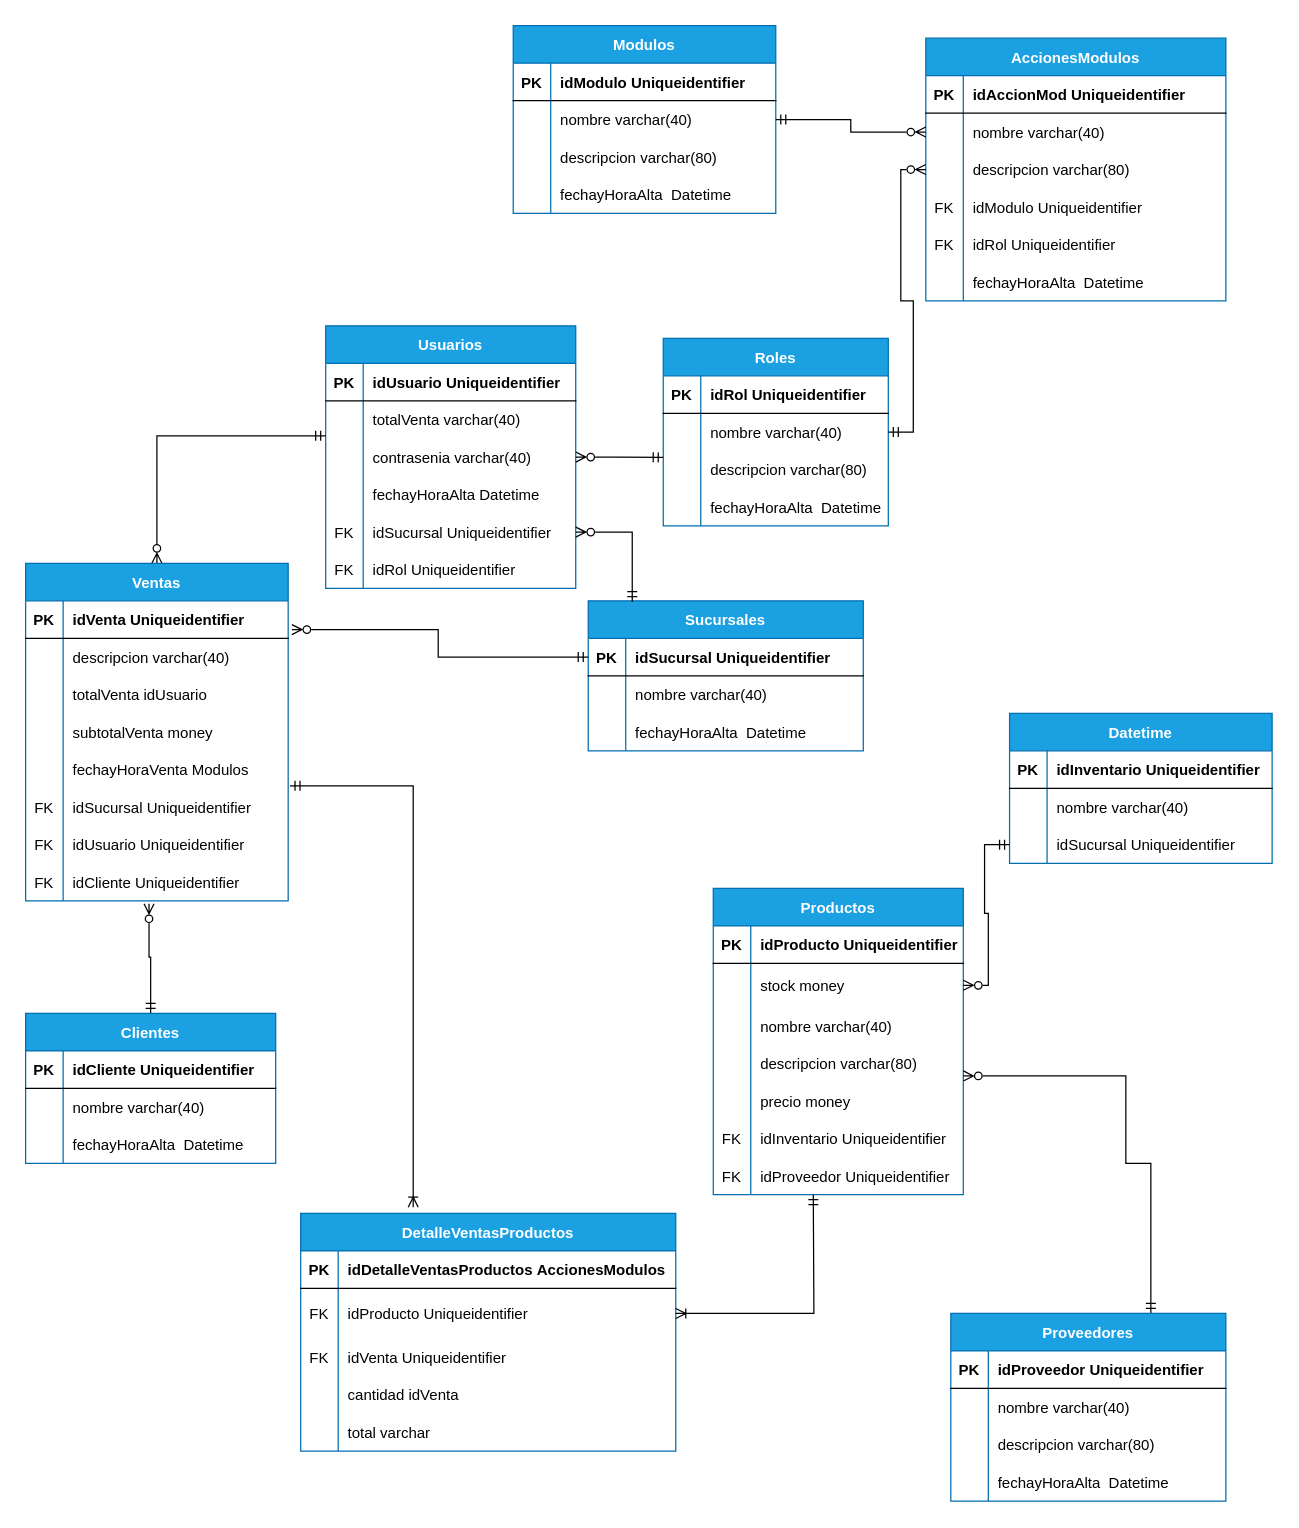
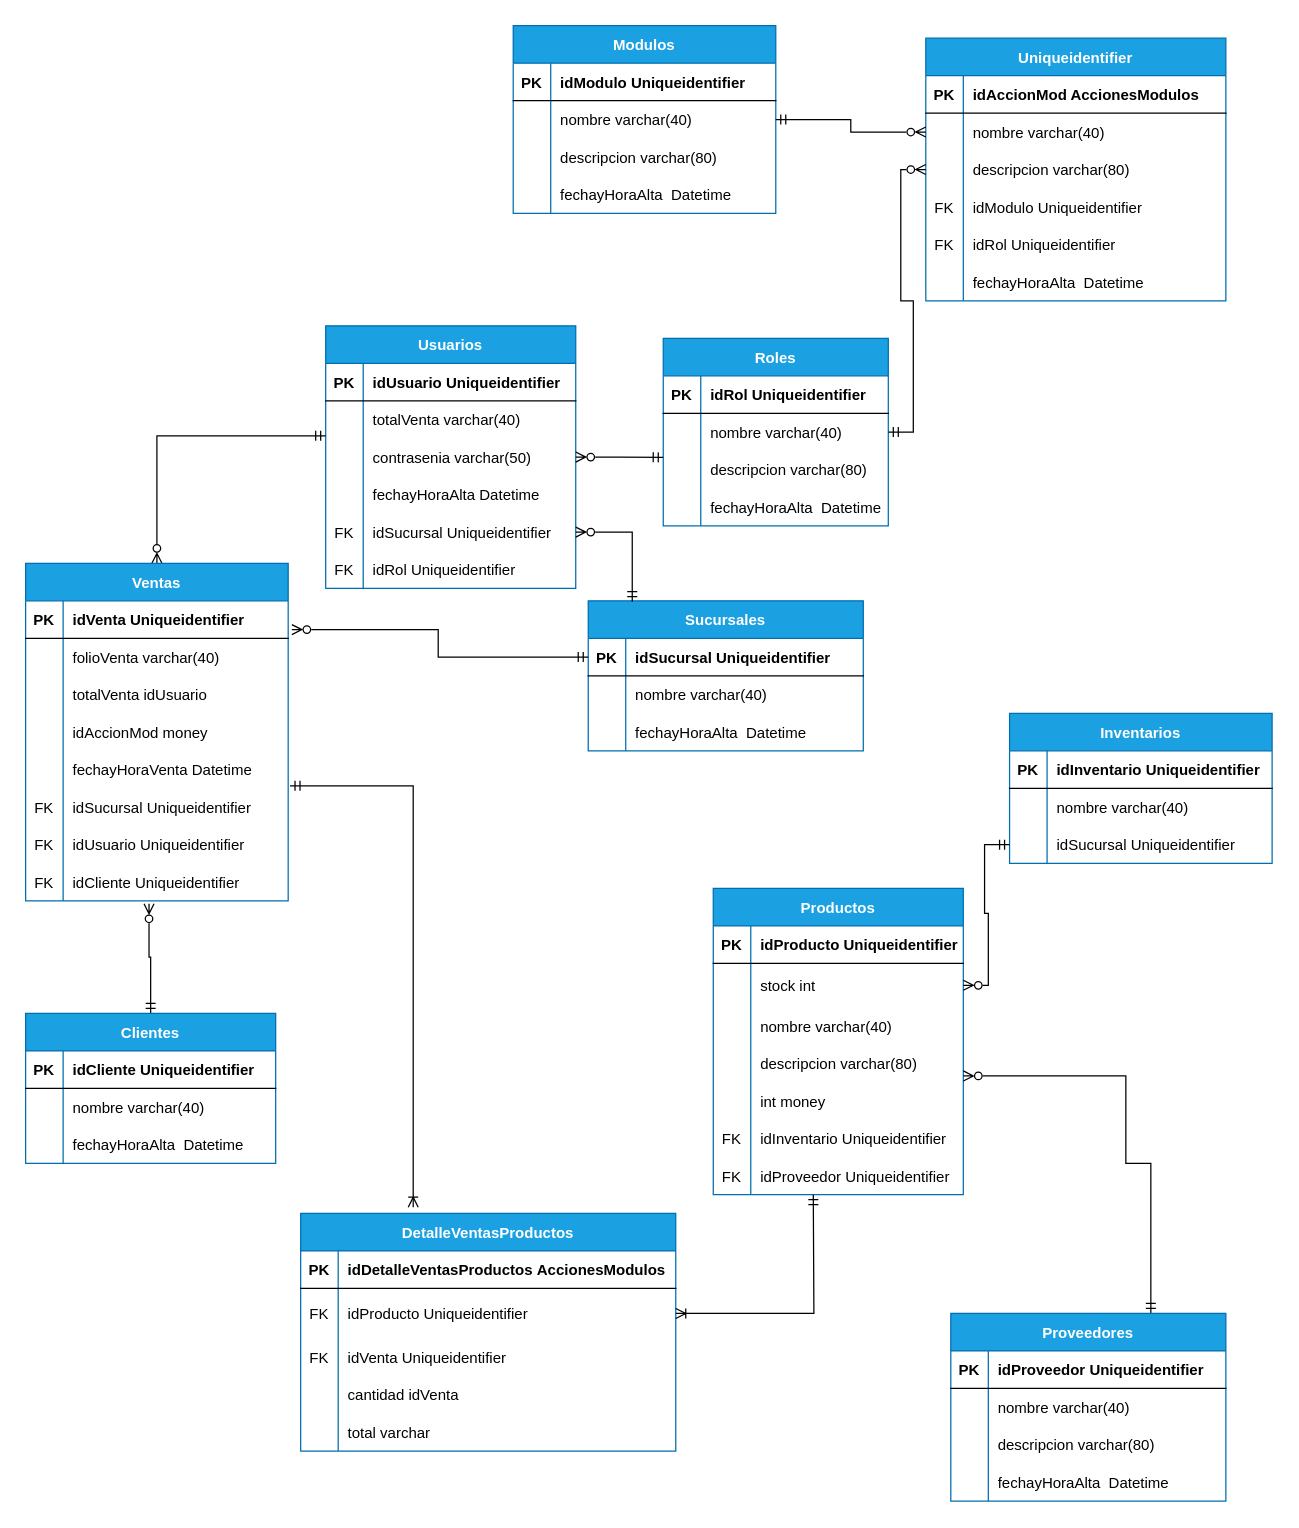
node "AccionesModulos": label "AccionesModulos" -> "Uniqueidentifier"
node "idAccionMod Uniqueidentifier": label "idAccionMod Uniqueidentifier" -> "idAccionMod AccionesModulos"
node "contrasenia varchar(40)": label "contrasenia varchar(40)" -> "contrasenia varchar(50)"
node "descripcion varchar(40)": label "descripcion varchar(40)" -> "folioVenta varchar(40)"
node "subtotalVenta money": label "subtotalVenta money" -> "idAccionMod money"
node "Datetime": label "Datetime" -> "Inventarios"
node "fechayHoraVenta Modulos": label "fechayHoraVenta Modulos" -> "fechayHoraVenta Datetime"
node "stock money": label "stock money" -> "stock int"
node "precio money": label "precio money" -> "int money"
